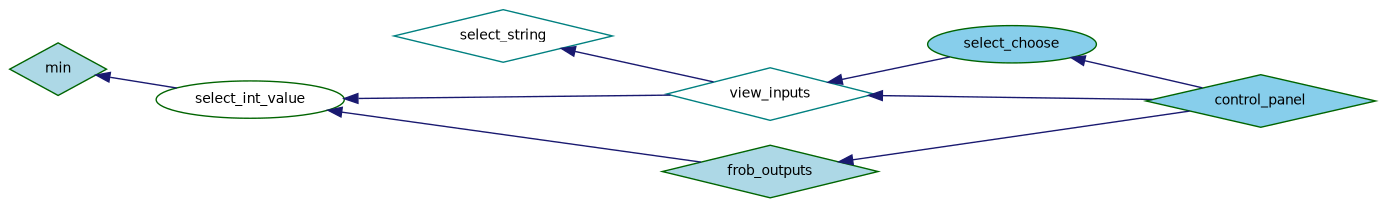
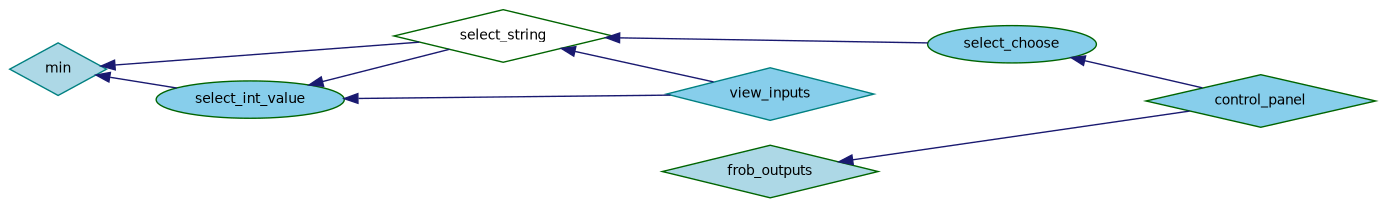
node "select_string": color teal -> darkgreen
edge "select_string" -> "min": added
edge "select_choose" -> "view_inputs": now "select_choose" -> "select_string"
node "min": color darkgreen -> teal
node "view_inputs": fillcolor white -> skyblue
edge "control_panel" -> "view_inputs": removed
node "select_int_value": fillcolor white -> skyblue
edge "frob_outputs" -> "select_int_value": now "select_string" -> "select_int_value"
